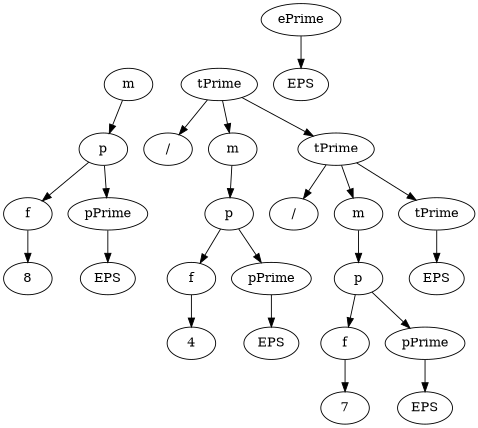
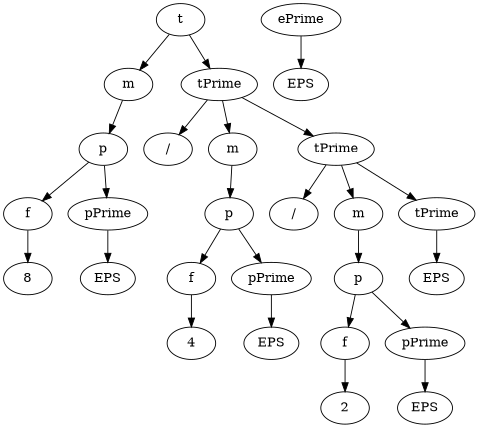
node "t": added
node "7": label "7" -> "2"
